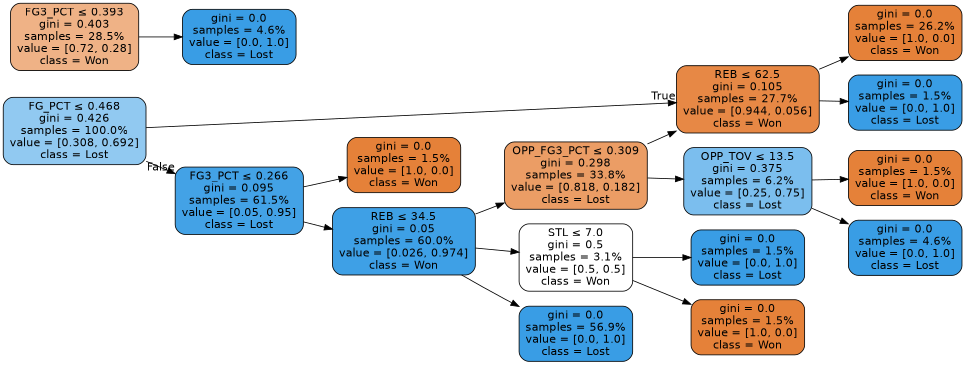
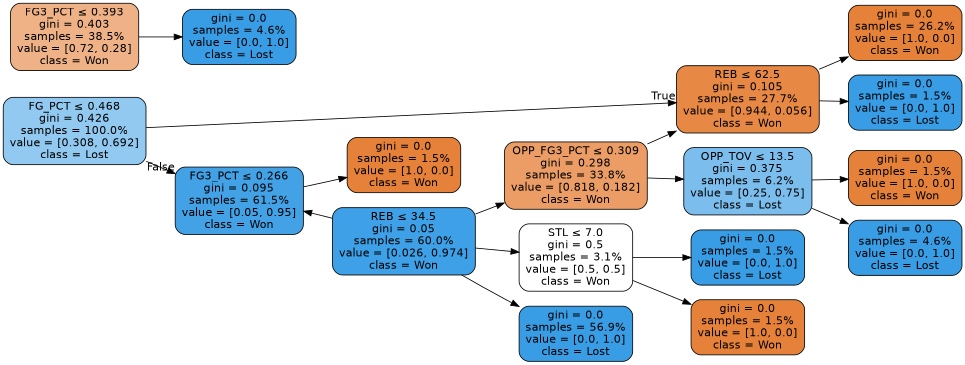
node "FG3_PCT ≤ 0.393": text "samples = 28.5%" -> "samples = 38.5%"
node "OPP_FG3_PCT ≤ 0.309": text "class = Lost" -> "class = Won"
node "FG3_PCT ≤ 0.266": text "class = Lost" -> "class = Won"
edge "FG3_PCT ≤ 0.266" -> "REB ≤ 34.5": reversed
